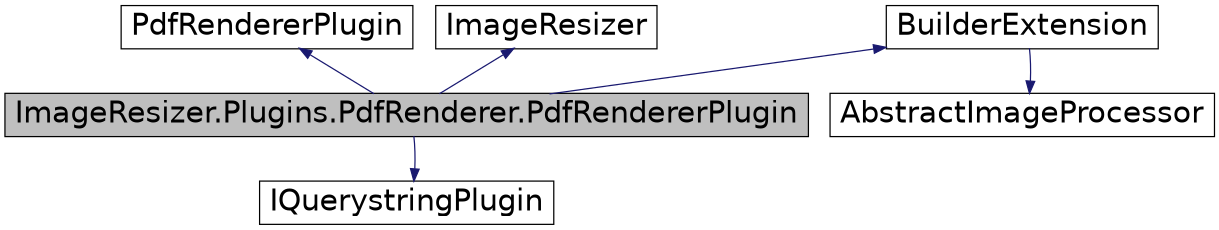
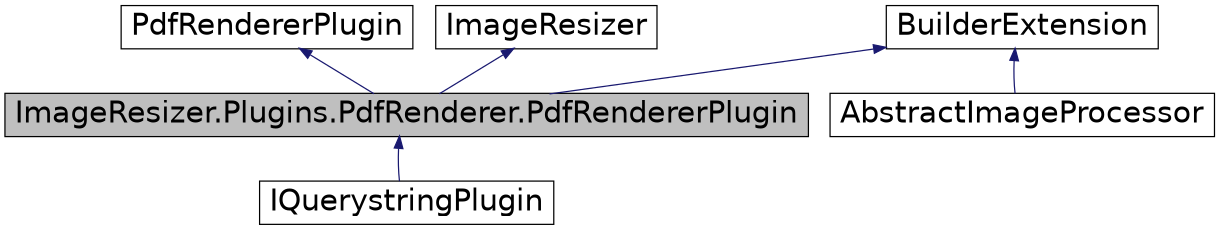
edge "BuilderExtension" -> "AbstractImageProcessor": reversed
edge "ImageResizer.Plugins.PdfRenderer.PdfRendererPlugin" -> "IQuerystringPlugin": reversed
